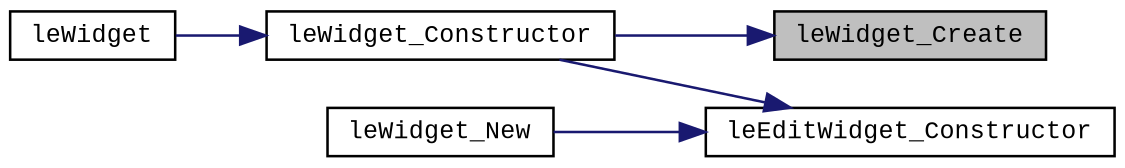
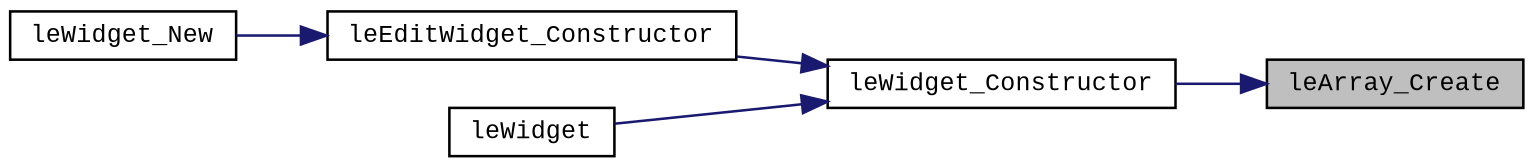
node "leWidget_Create": label "leWidget_Create" -> "leArray_Create"
edge "leWidget_Constructor" -> "leEditWidget_Constructor": reversed
